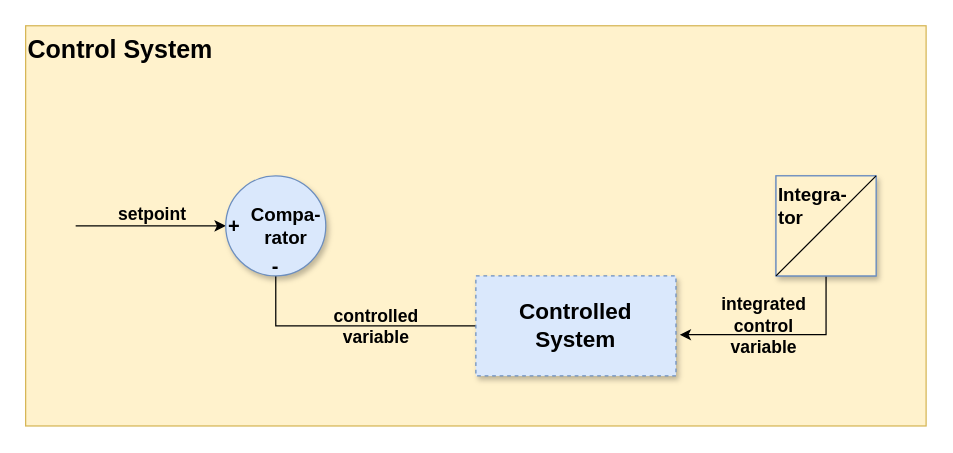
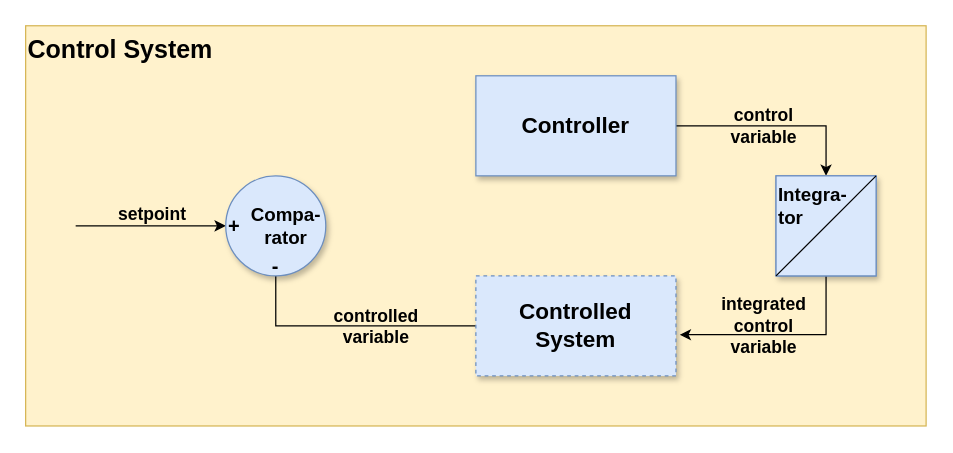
node "Controller": added
edge "Controller" -> "Integra-tor": added, label "control variable"
node "Integra-tor": fillcolor #fff2cc -> #dae8fc
